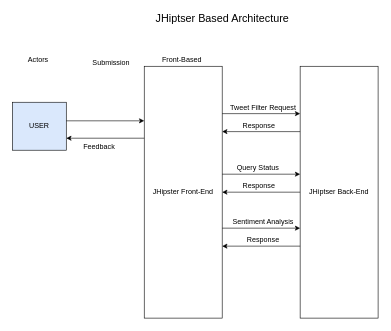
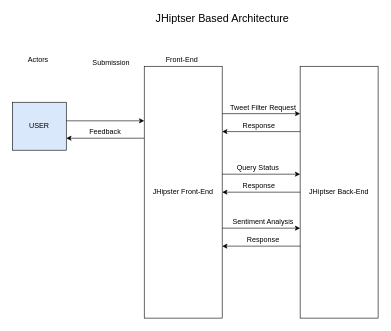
node "Front-Based": label "Front-Based" -> "Front-End"
node "Feedback": moved (99, 147) -> (105, 132)
